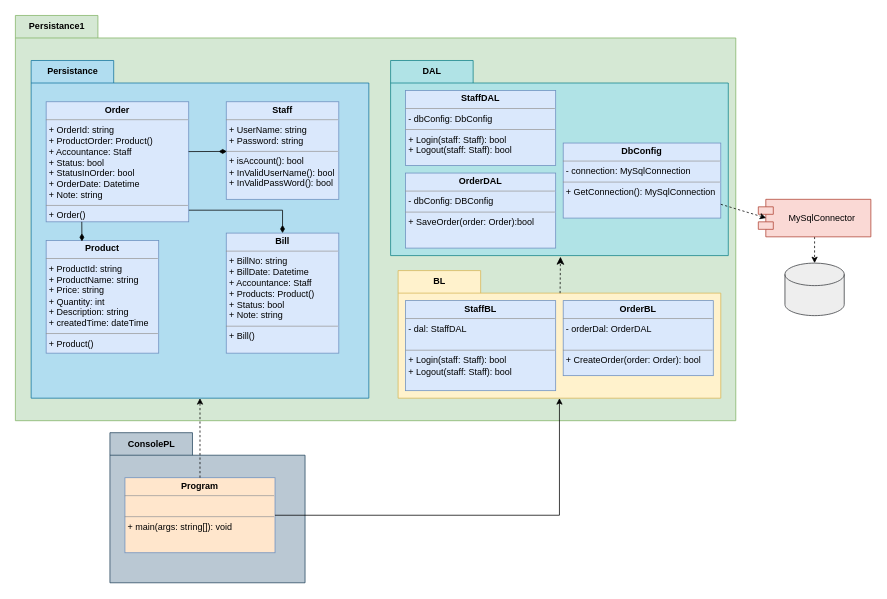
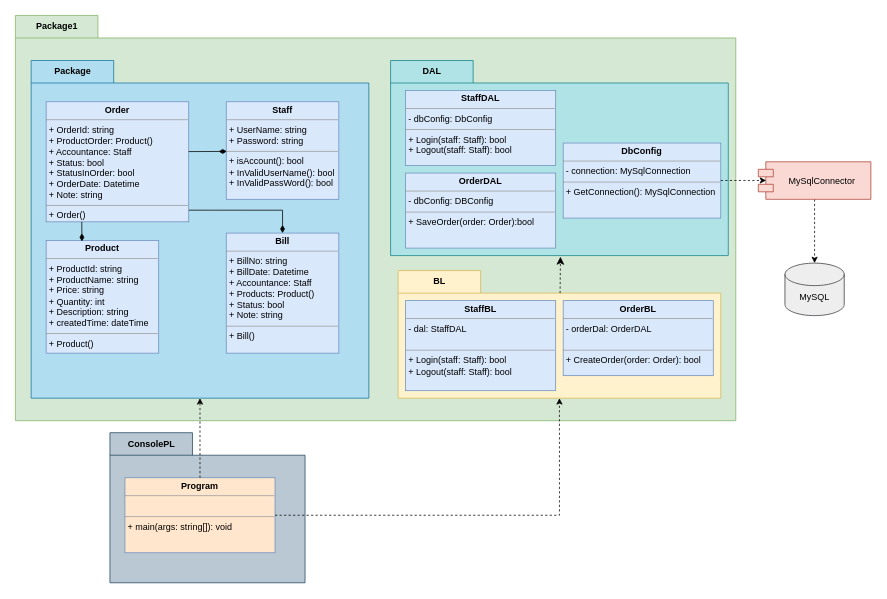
node "Persistance1": label "Persistance1" -> "Package1"
node "Persistance": label "Persistance" -> "Package"
node "MySqlConnector": moved (814, 218) -> (814, 180)
node "MySQL": added
edge "Program + main(args: string[]): void" -> "BL": style solid -> dashed
